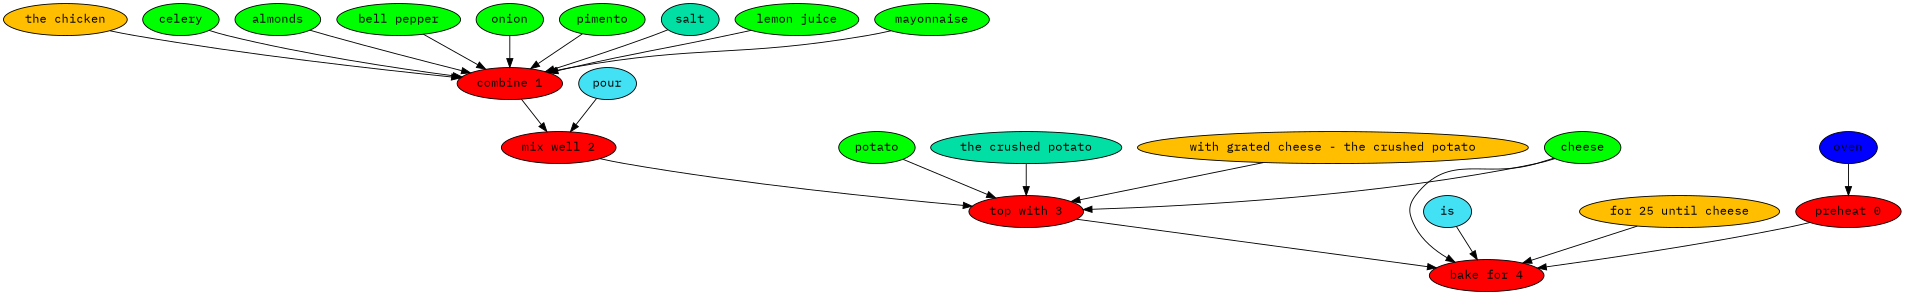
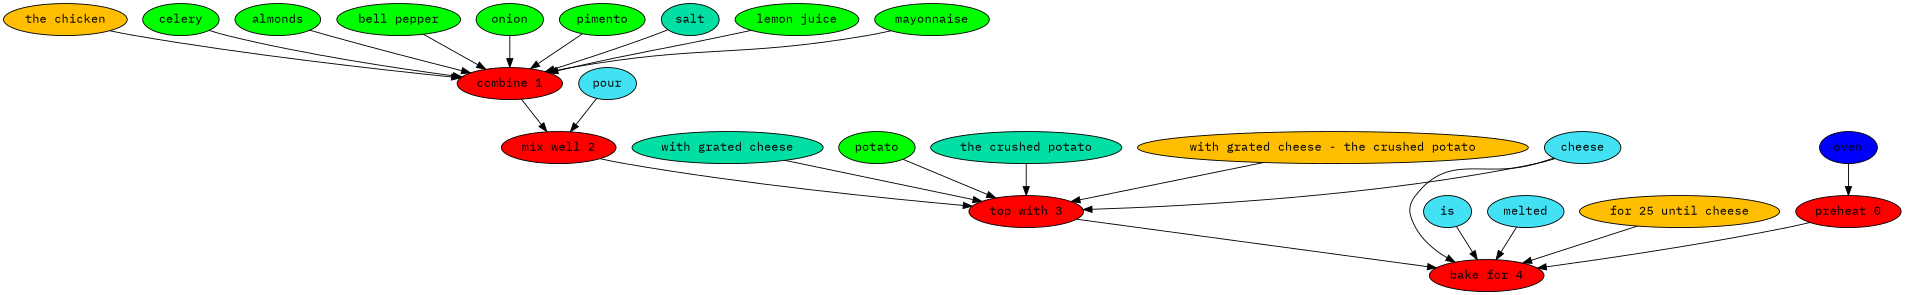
node "with grated cheese": added
node "cheese": fillcolor green -> #42e2f4
node "melted": added
